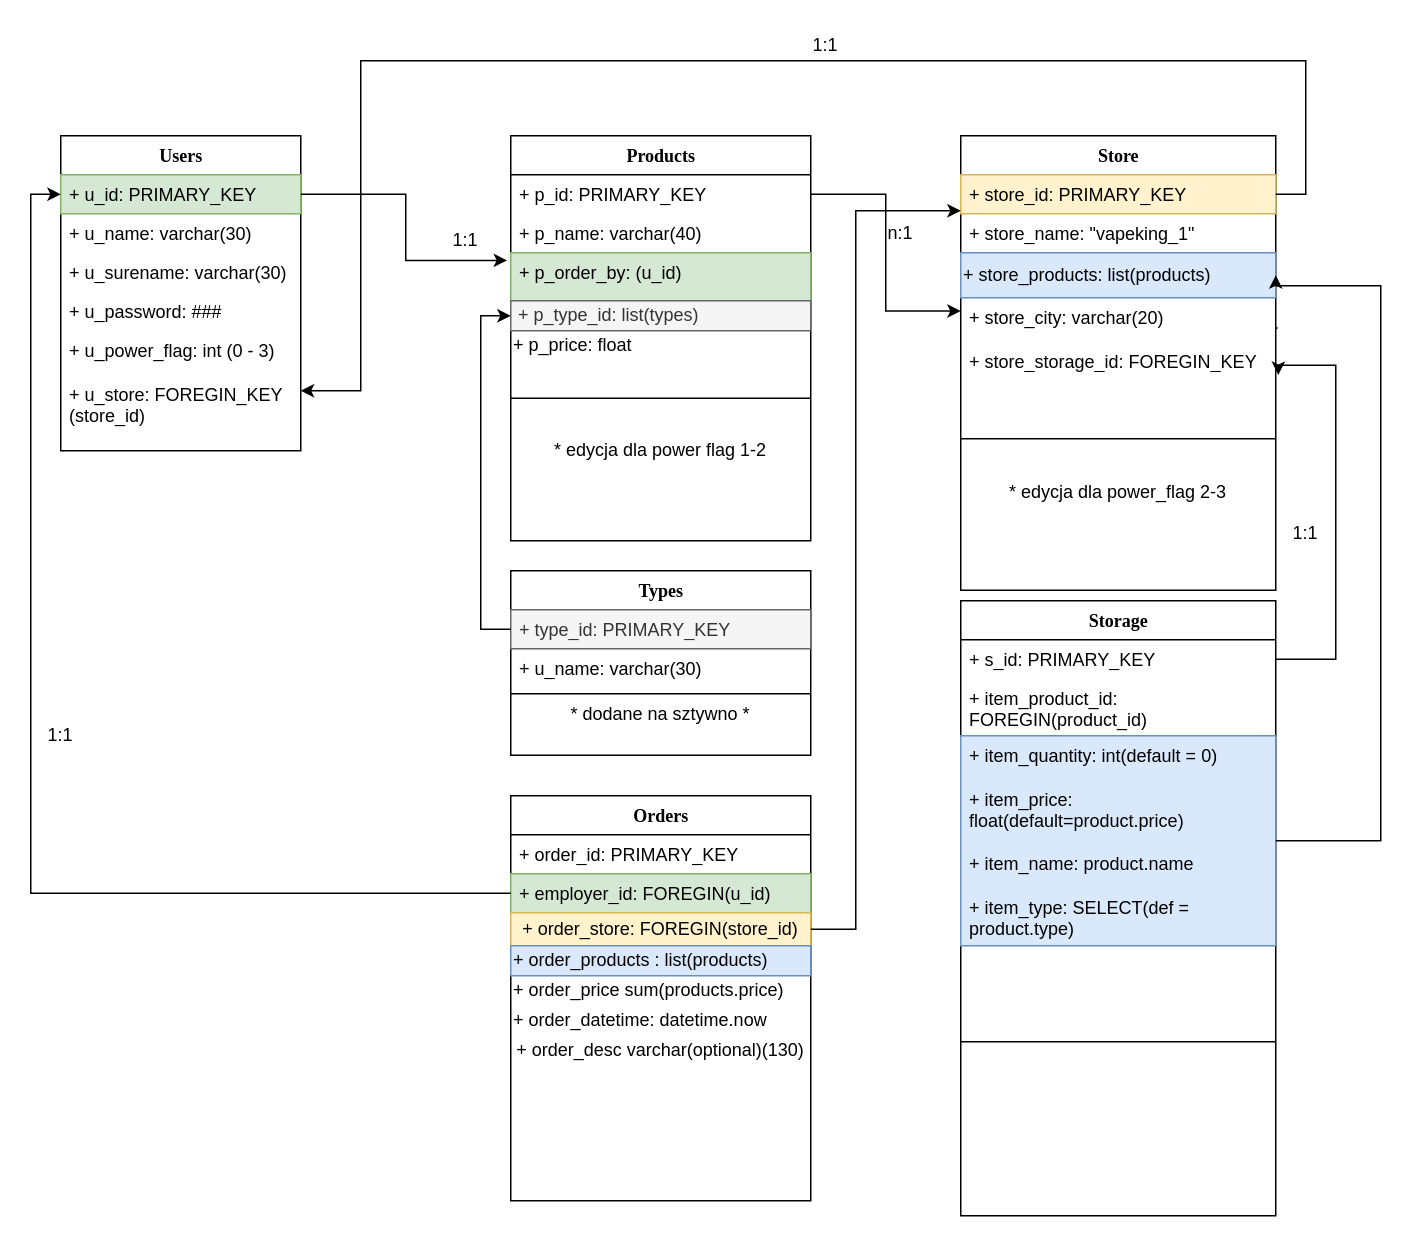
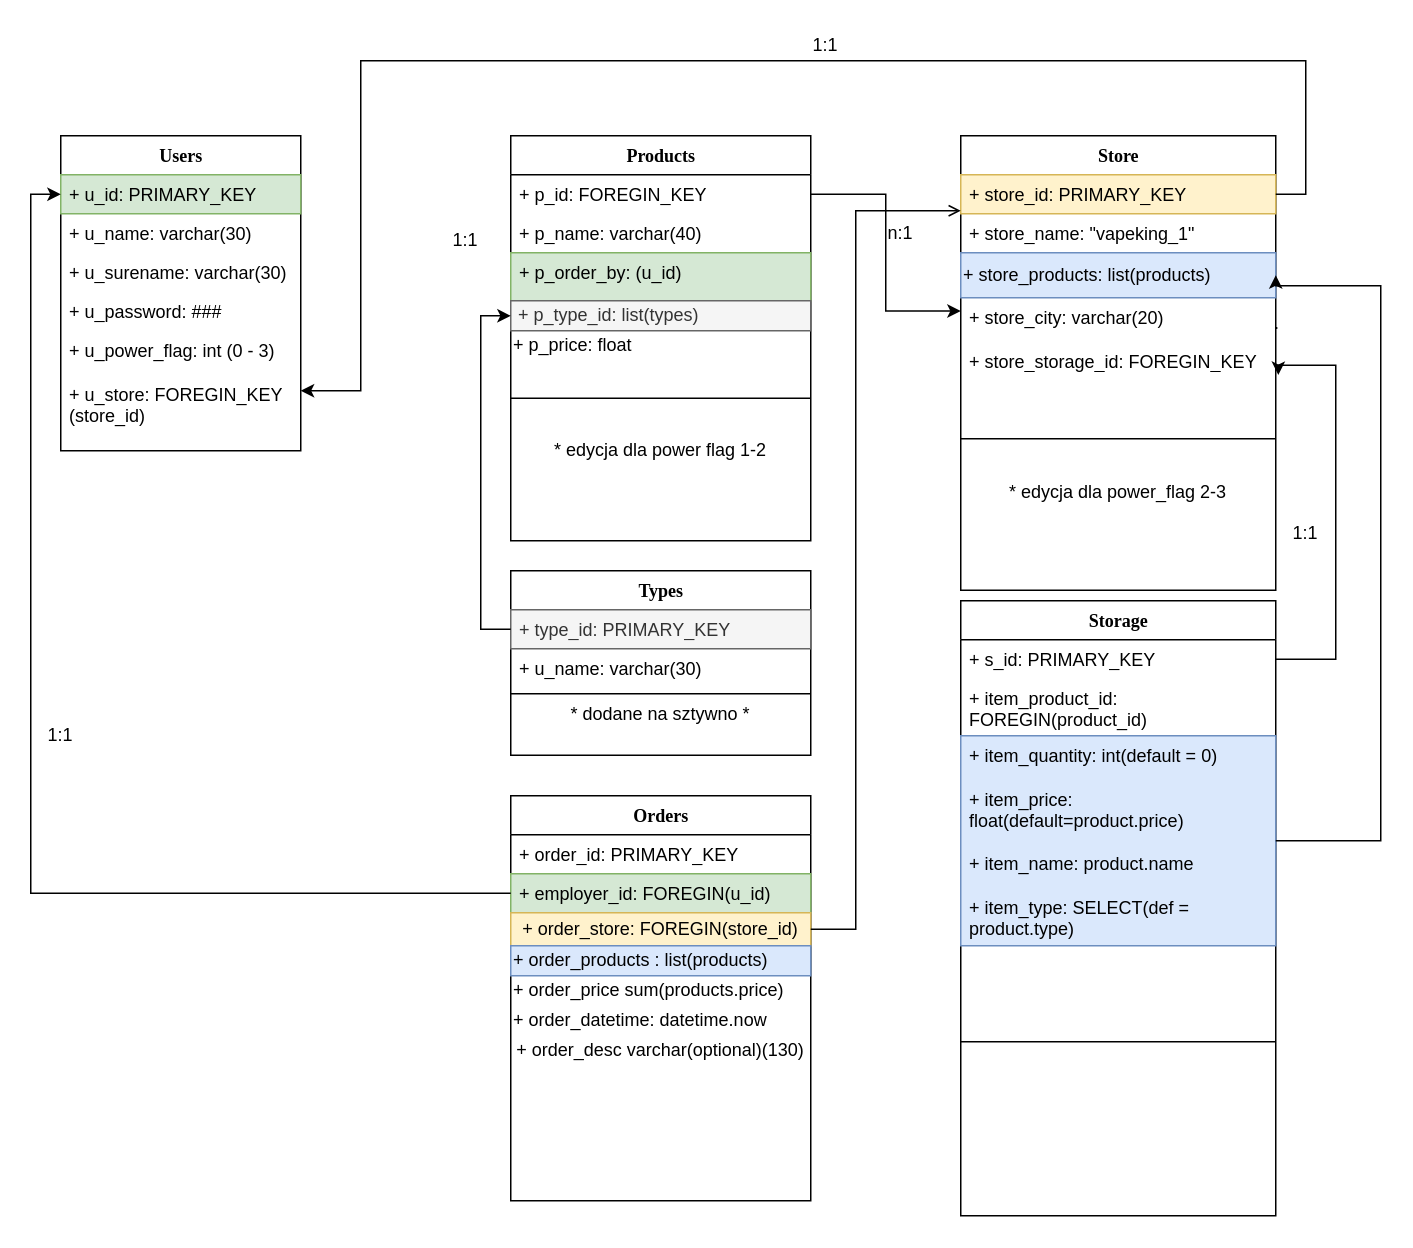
node "+ p_id: PRIMARY_KEY": label "+ p_id: PRIMARY_KEY" -> "+ p_id: FOREGIN_KEY"
edge "+ order_store: FOREGIN(store_id)" -> "+ store_id: PRIMARY_KEY": arrowhead classic -> open
edge "+ u_id: PRIMARY_KEY" -> "+ p_order_by: (u_id)": removed
